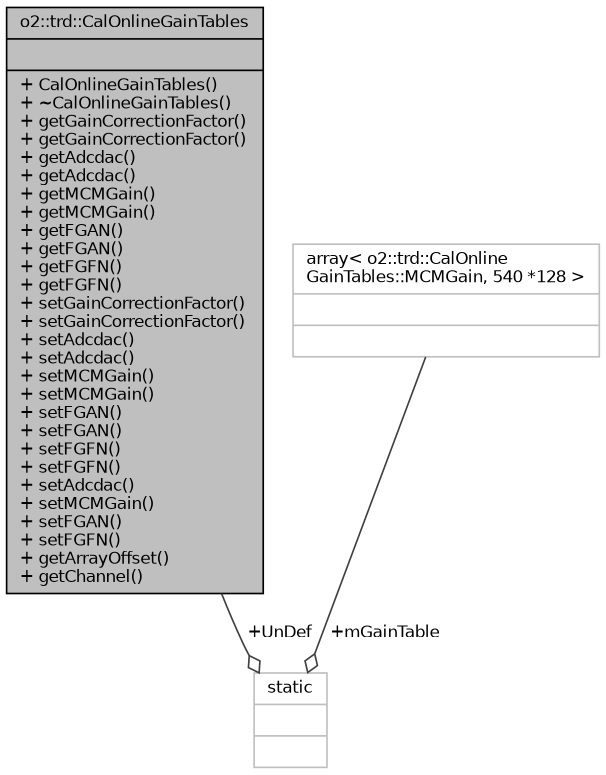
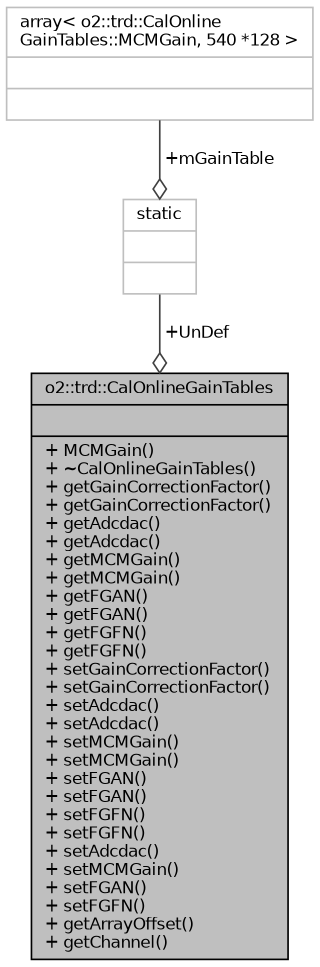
node "o2::trd::CalOnlineGainTables": text "+ CalOnlineGainTables()" -> "+ MCMGain()"
edge "o2::trd::CalOnlineGainTables" -> "static": reversed
